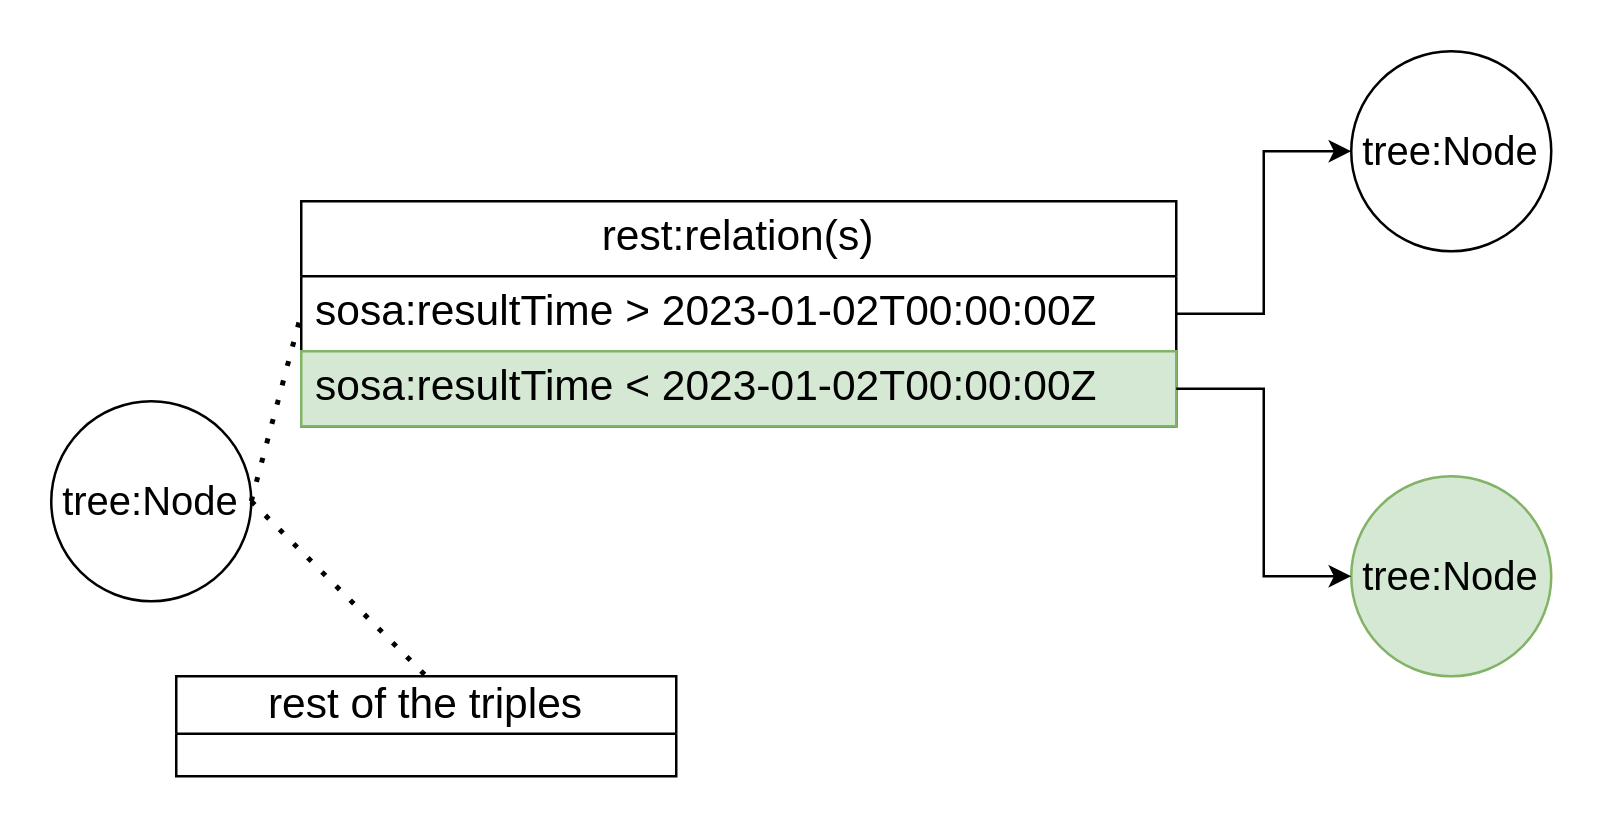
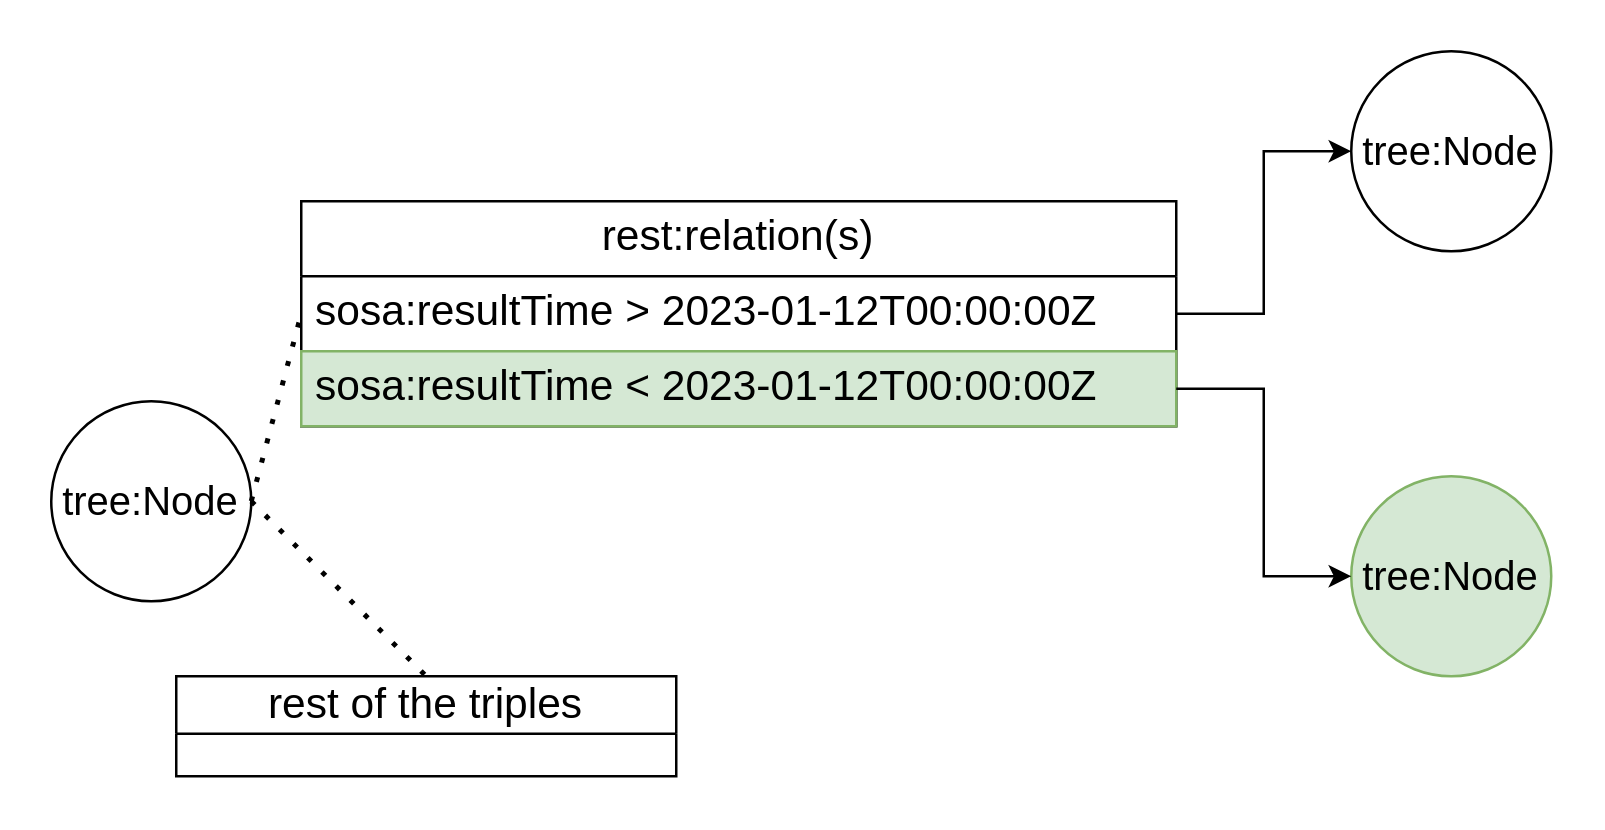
node "sosa:resultTime > 2023-01-02T00:00:00Z": label "sosa:resultTime > 2023-01-02T00:00:00Z" -> "sosa:resultTime > 2023-01-12T00:00:00Z"
node "sosa:resultTime < 2023-01-02T00:00:00Z": label "sosa:resultTime < 2023-01-02T00:00:00Z" -> "sosa:resultTime < 2023-01-12T00:00:00Z"
